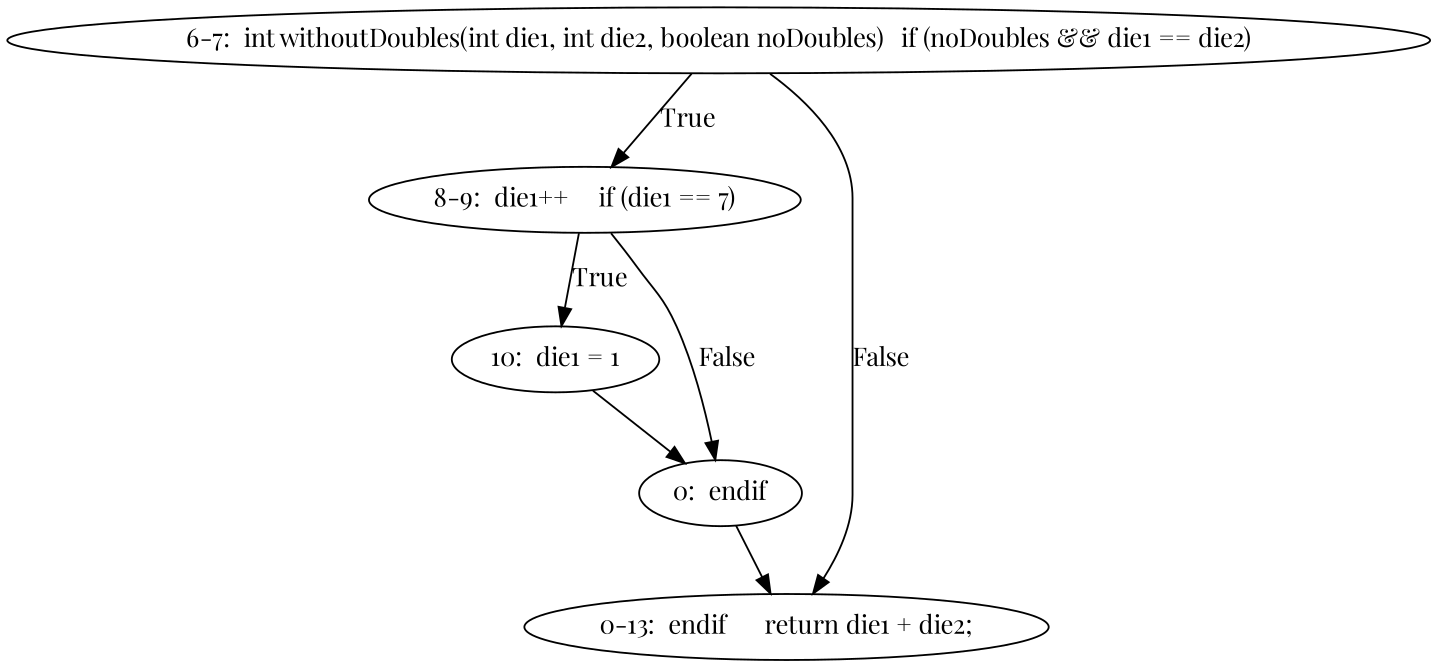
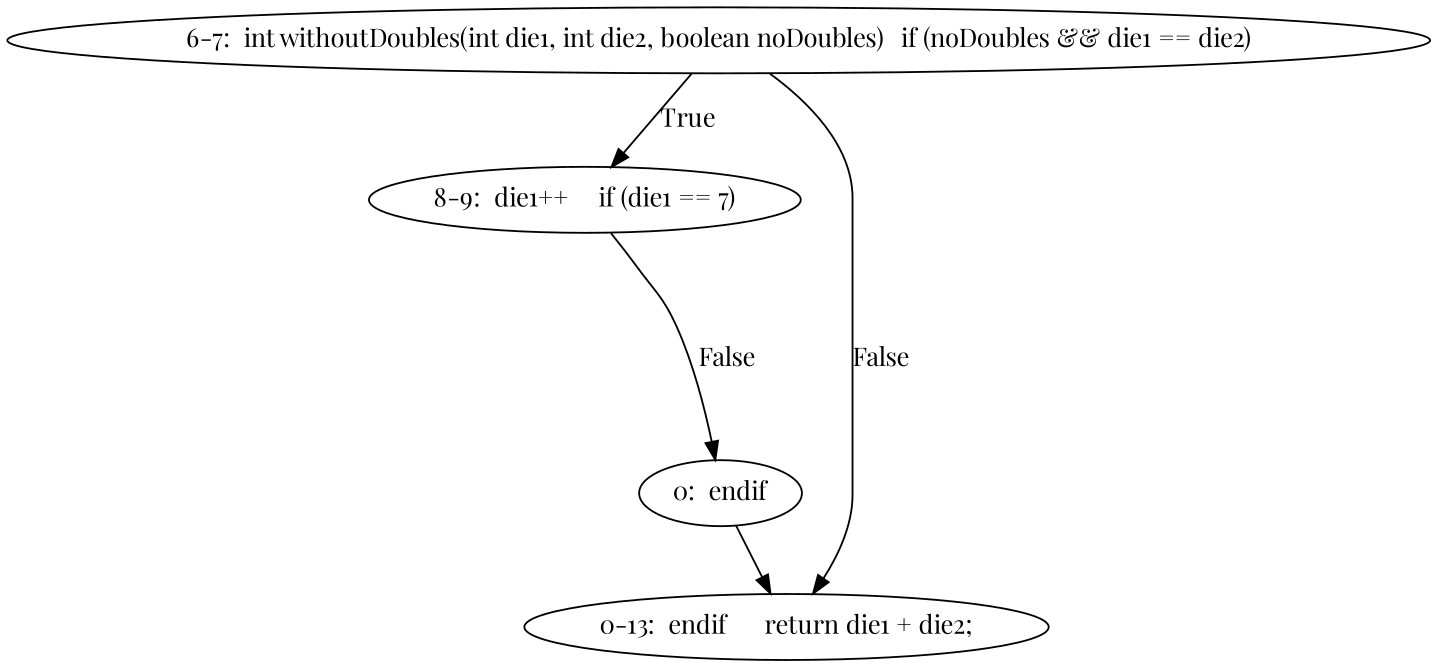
node "10:  die1 = 1": removed
